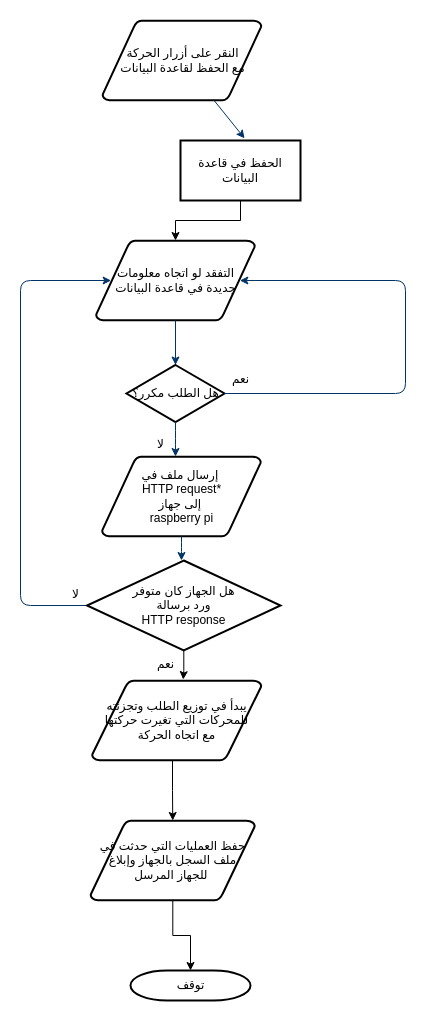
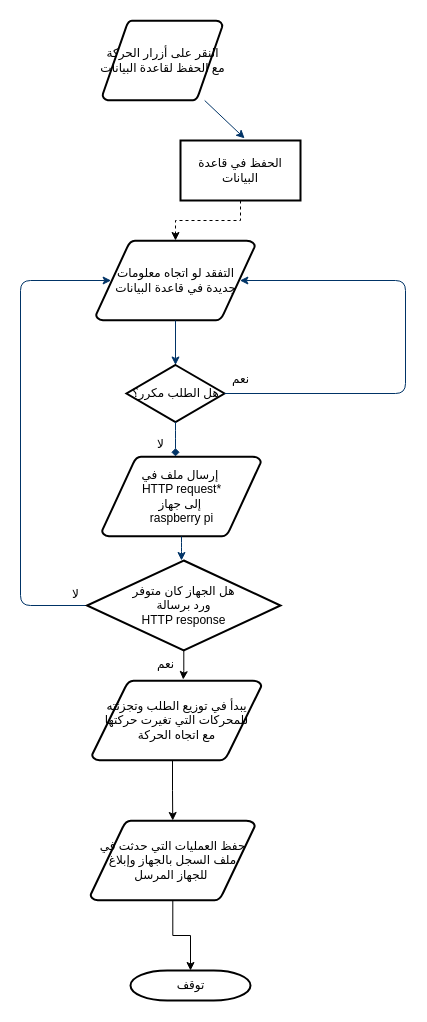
node "النقر على أزرار الحركة مع الحفظ لقاعدة البيانات": size 159x80 -> 120x80
edge "الحفظ في قاعدة البيانات" -> "التفقد لو اتجاه معلومات جديدة في قاعدة البيانات": style solid -> dashed
edge "هل الطلب مكرر؟" -> "إرسال ملف في HTTP request* إلى جهاز raspberry pi": arrowhead classic -> diamond
